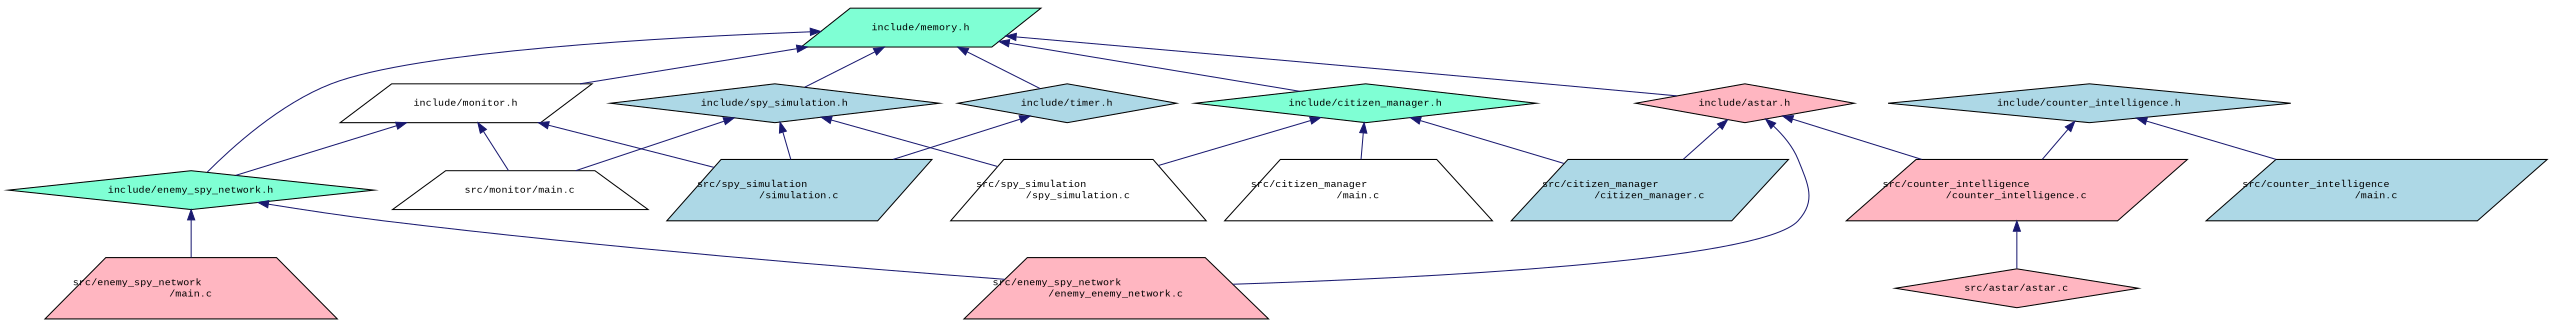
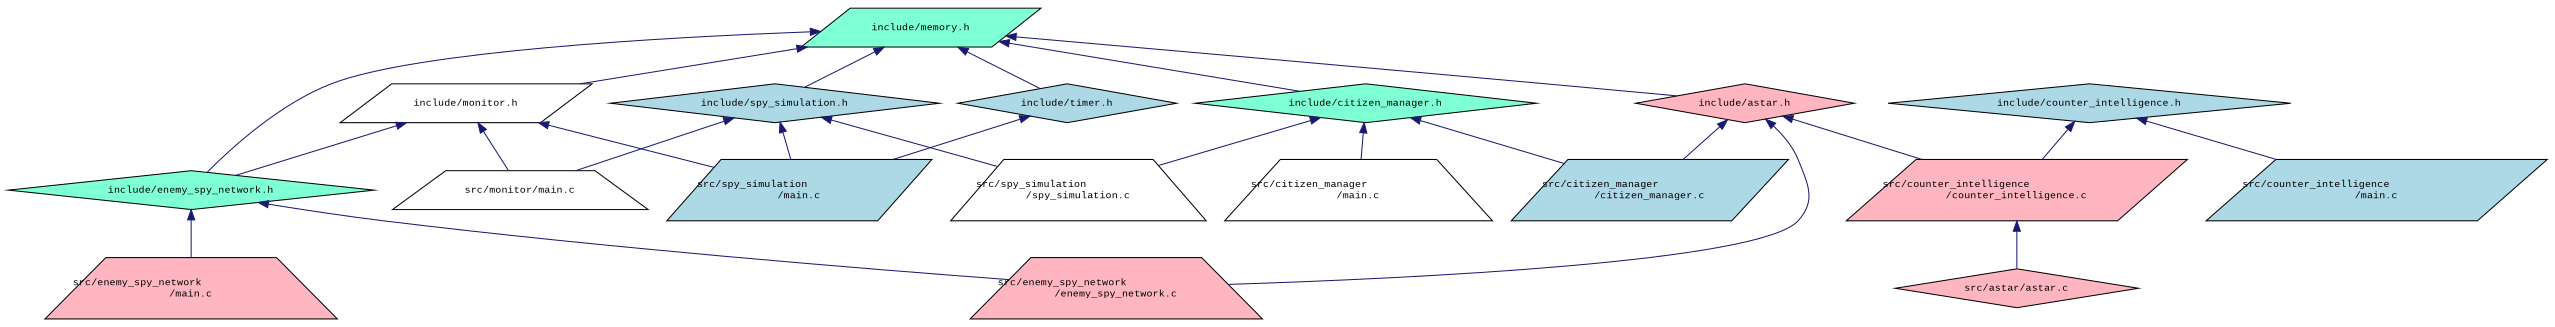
node "src/spy_simulation /simulation.c": label "src/spy_simulation /simulation.c" -> "src/spy_simulation /main.c"
node "src/enemy_spy_network /enemy_enemy_network.c": label "src/enemy_spy_network /enemy_enemy_network.c" -> "src/enemy_spy_network /enemy_spy_network.c"
